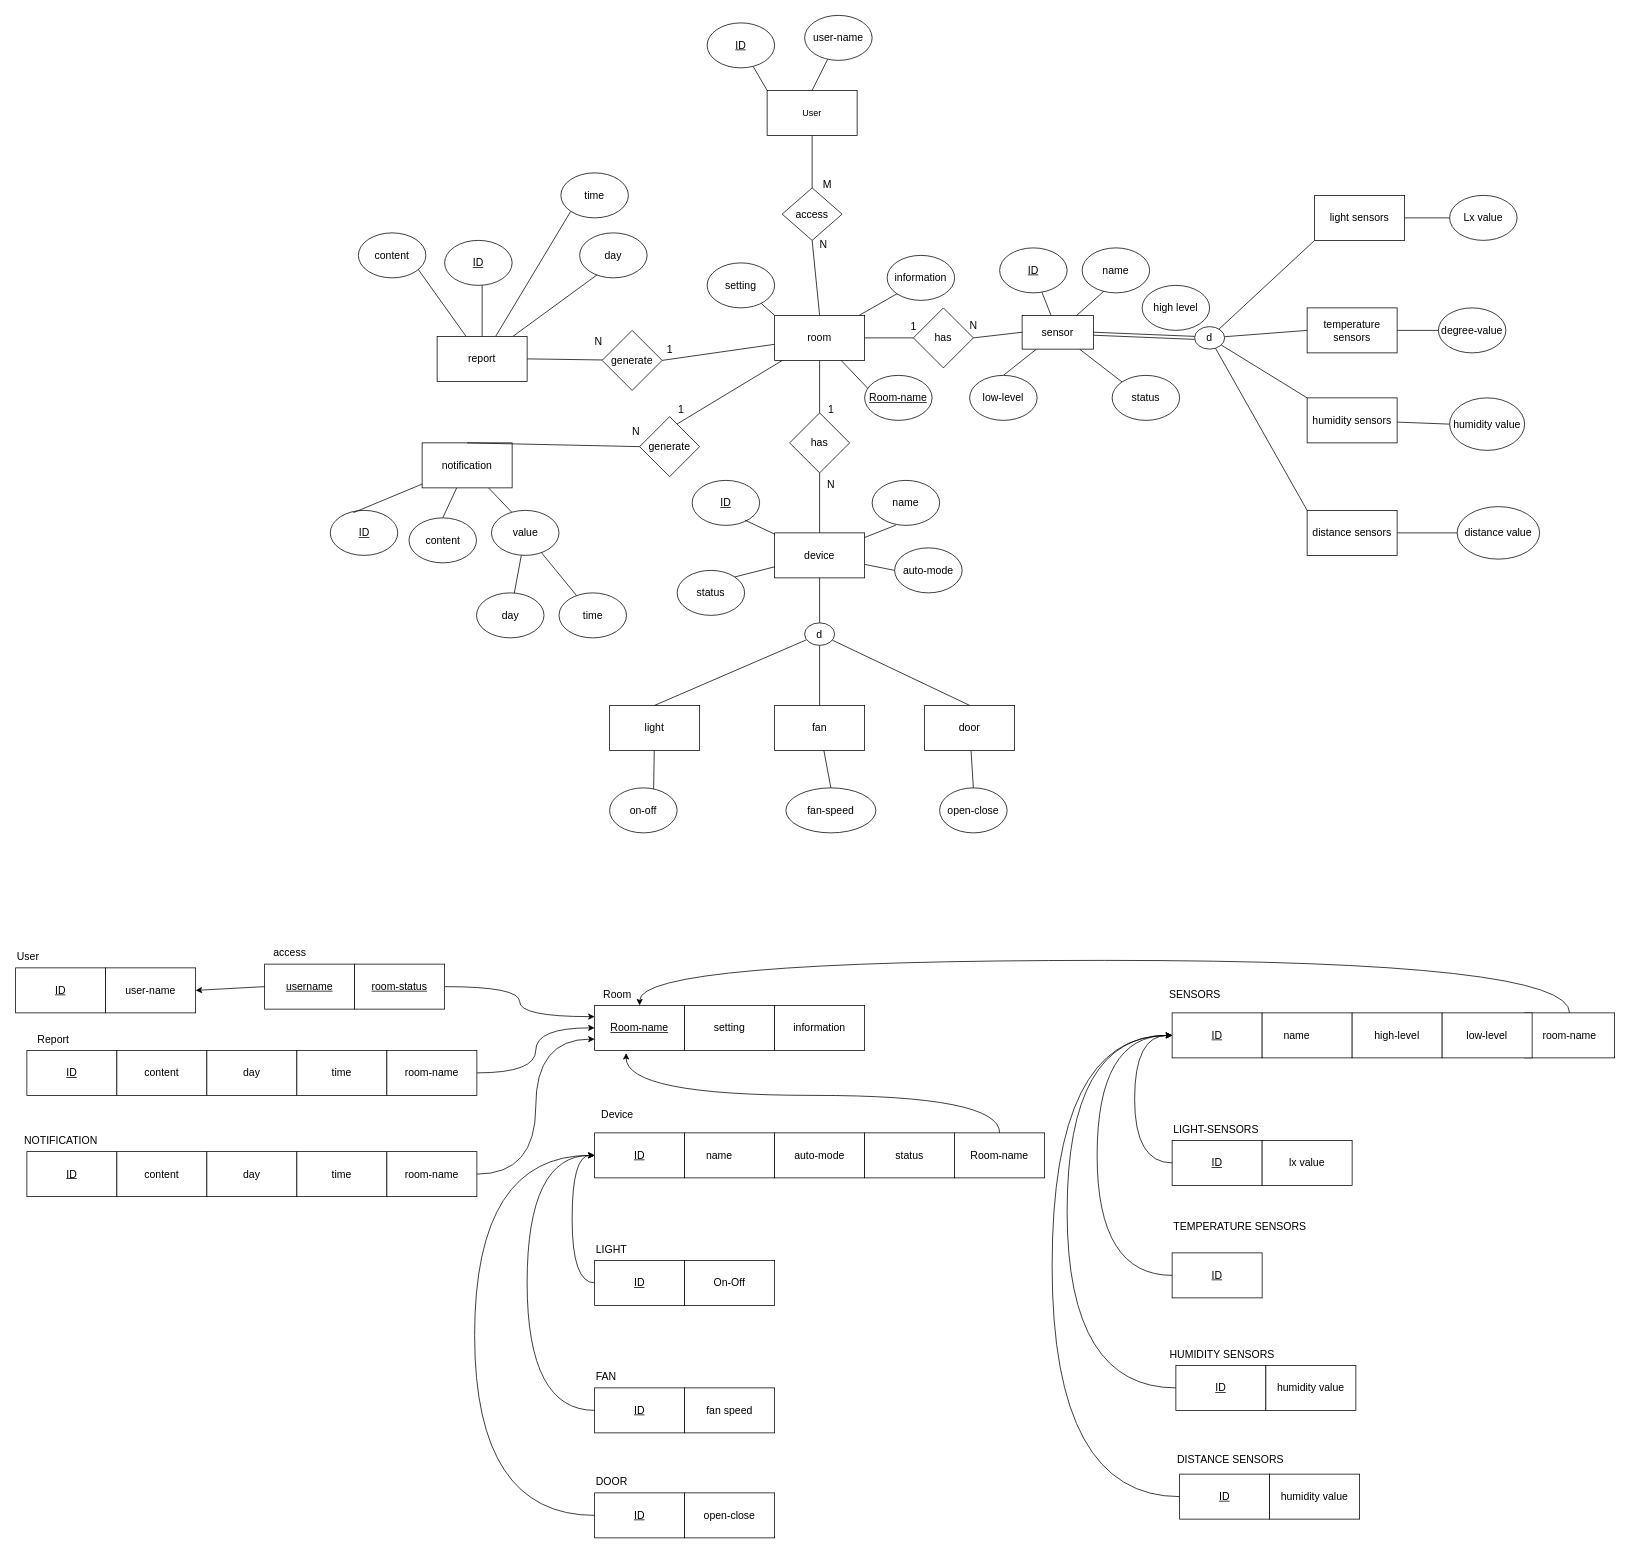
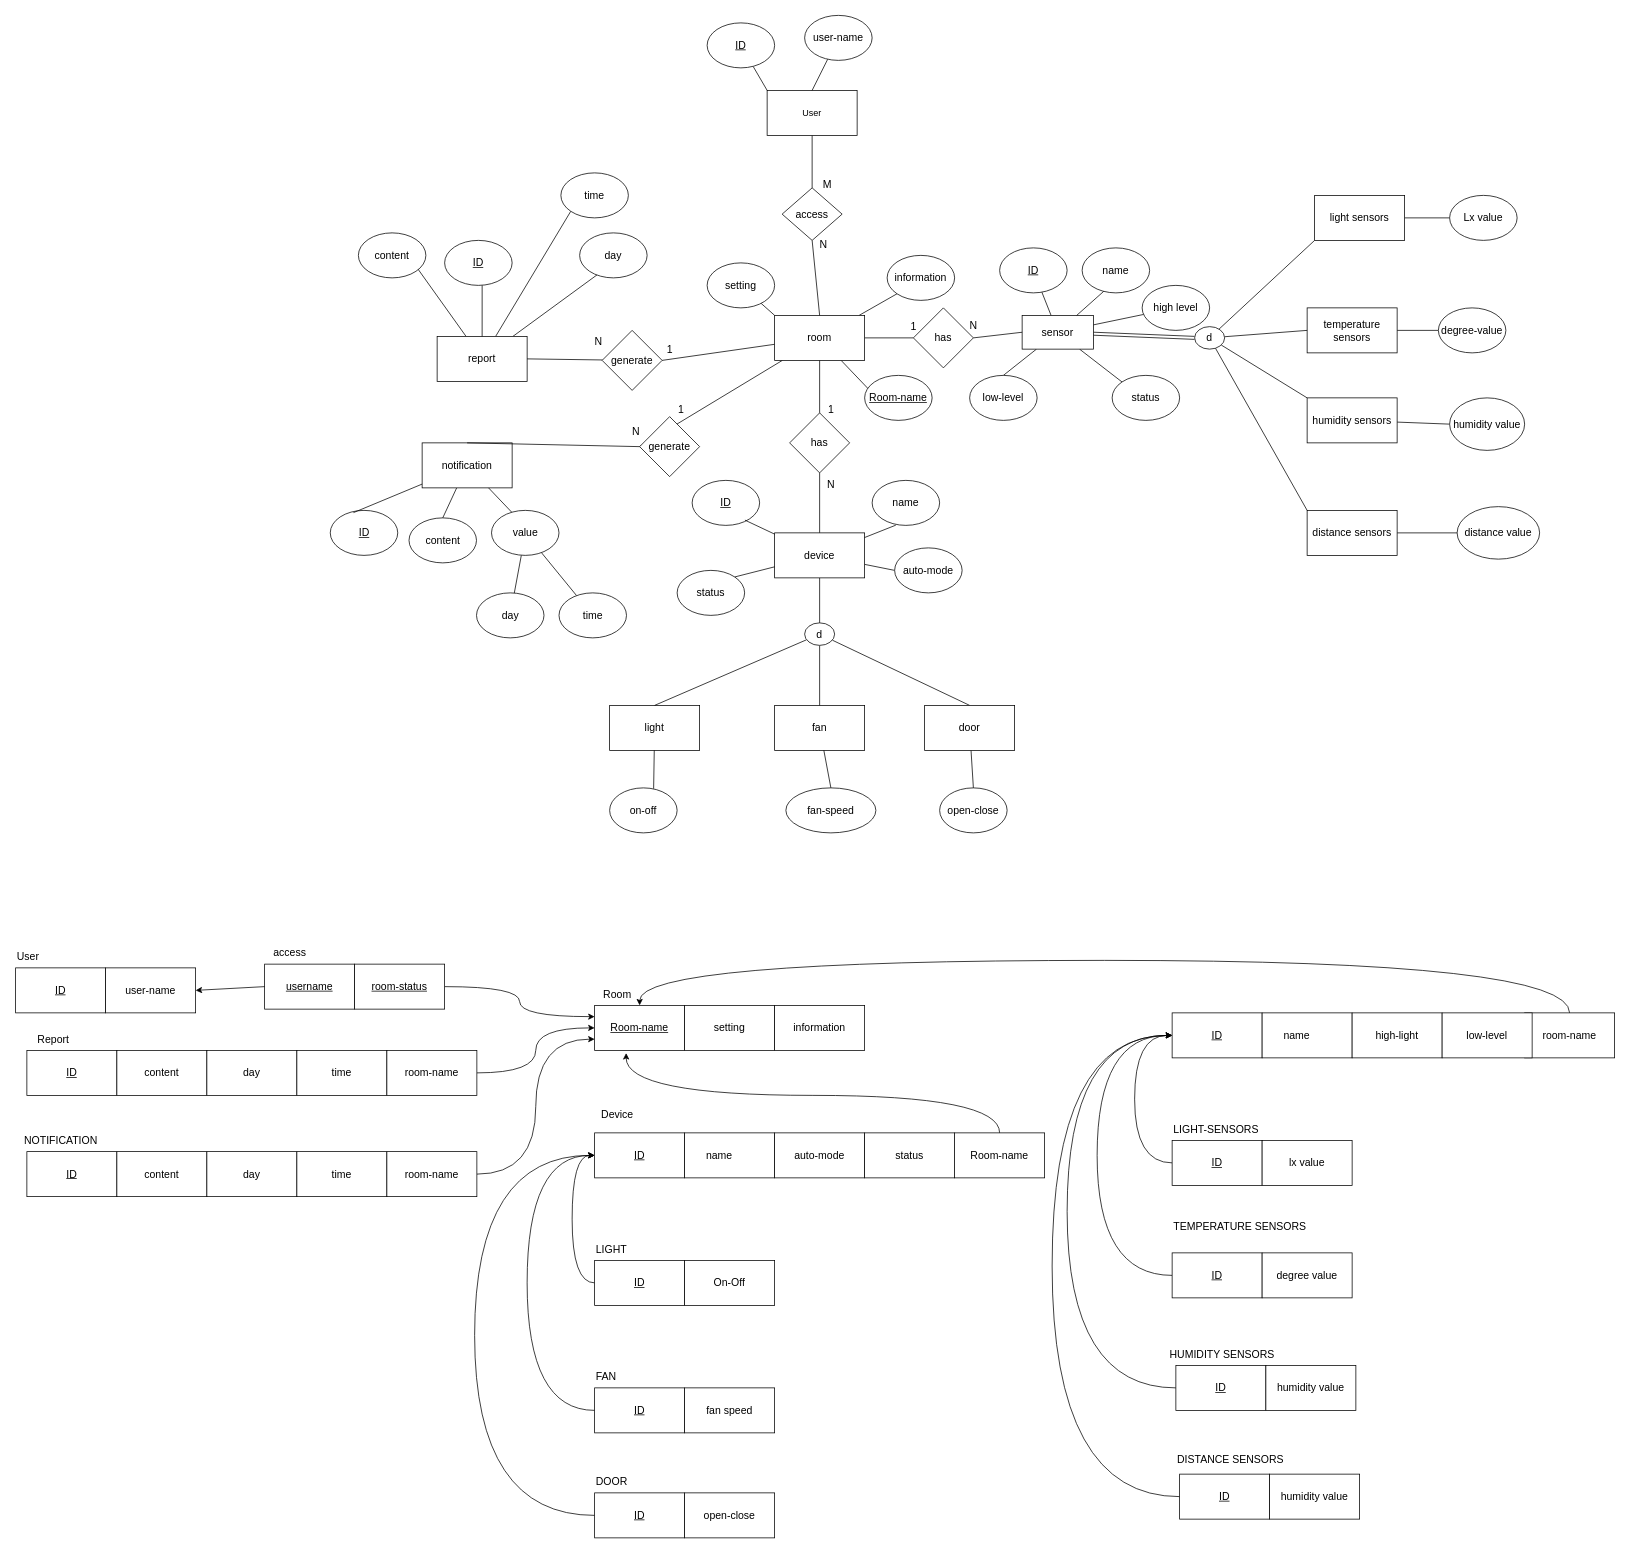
edge "high level" -- "sensor": added
node "SENSORS": removed
node "high-level": label "high-level" -> "high-light"
node "degree value": added
